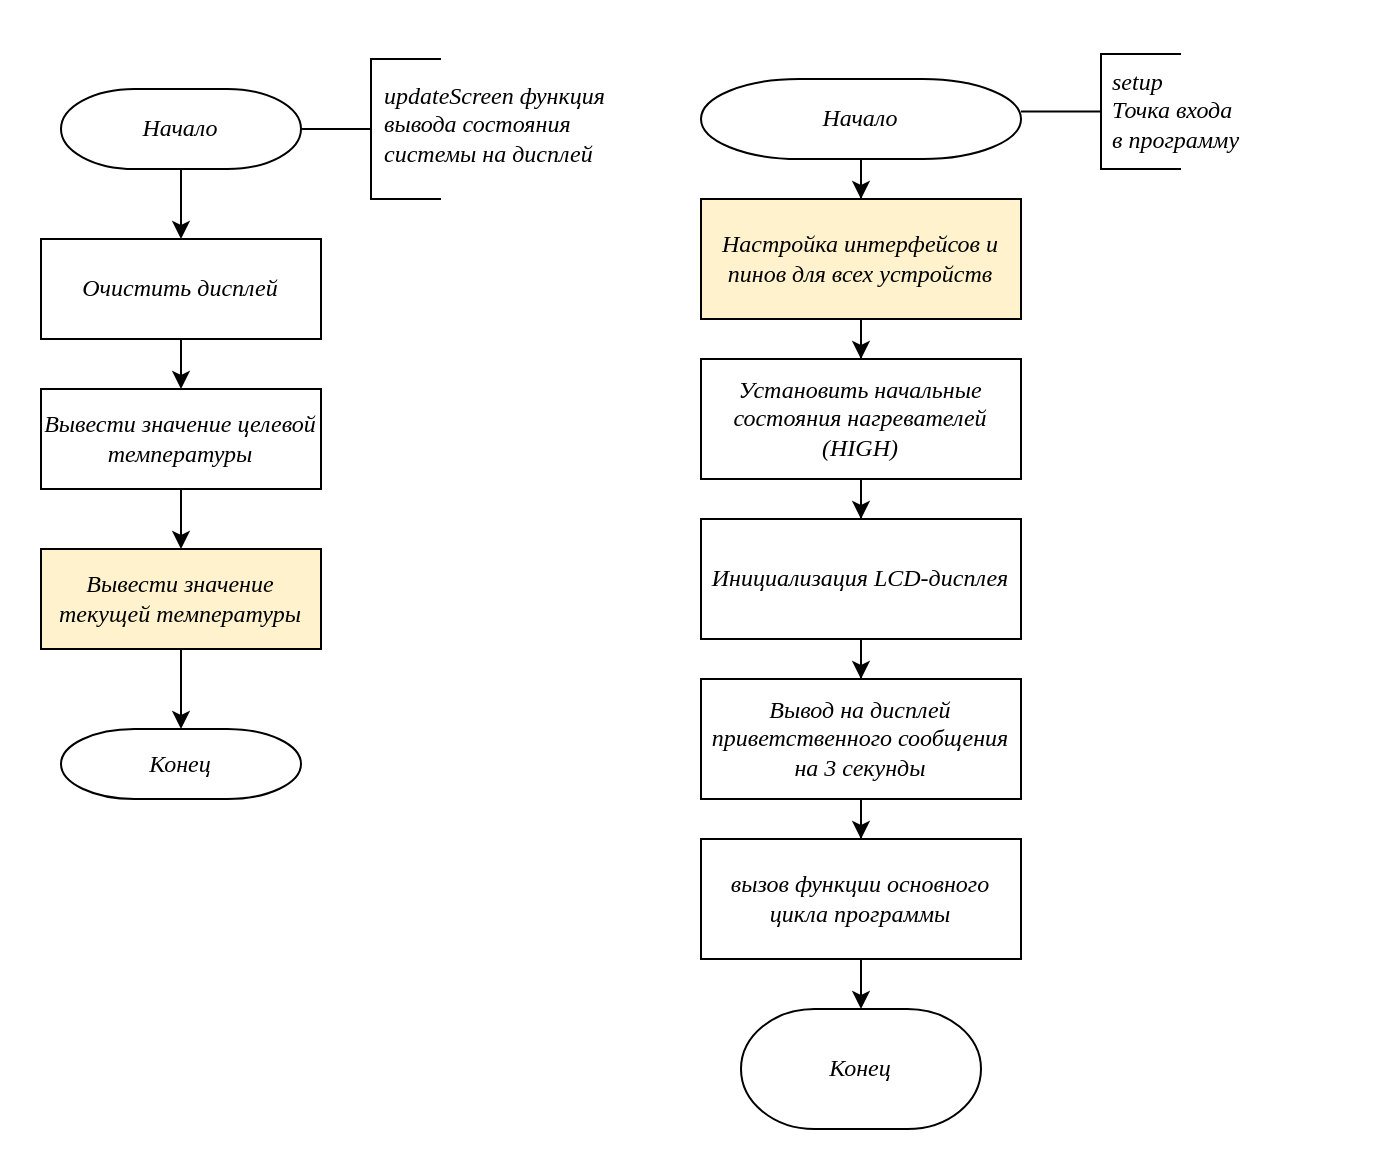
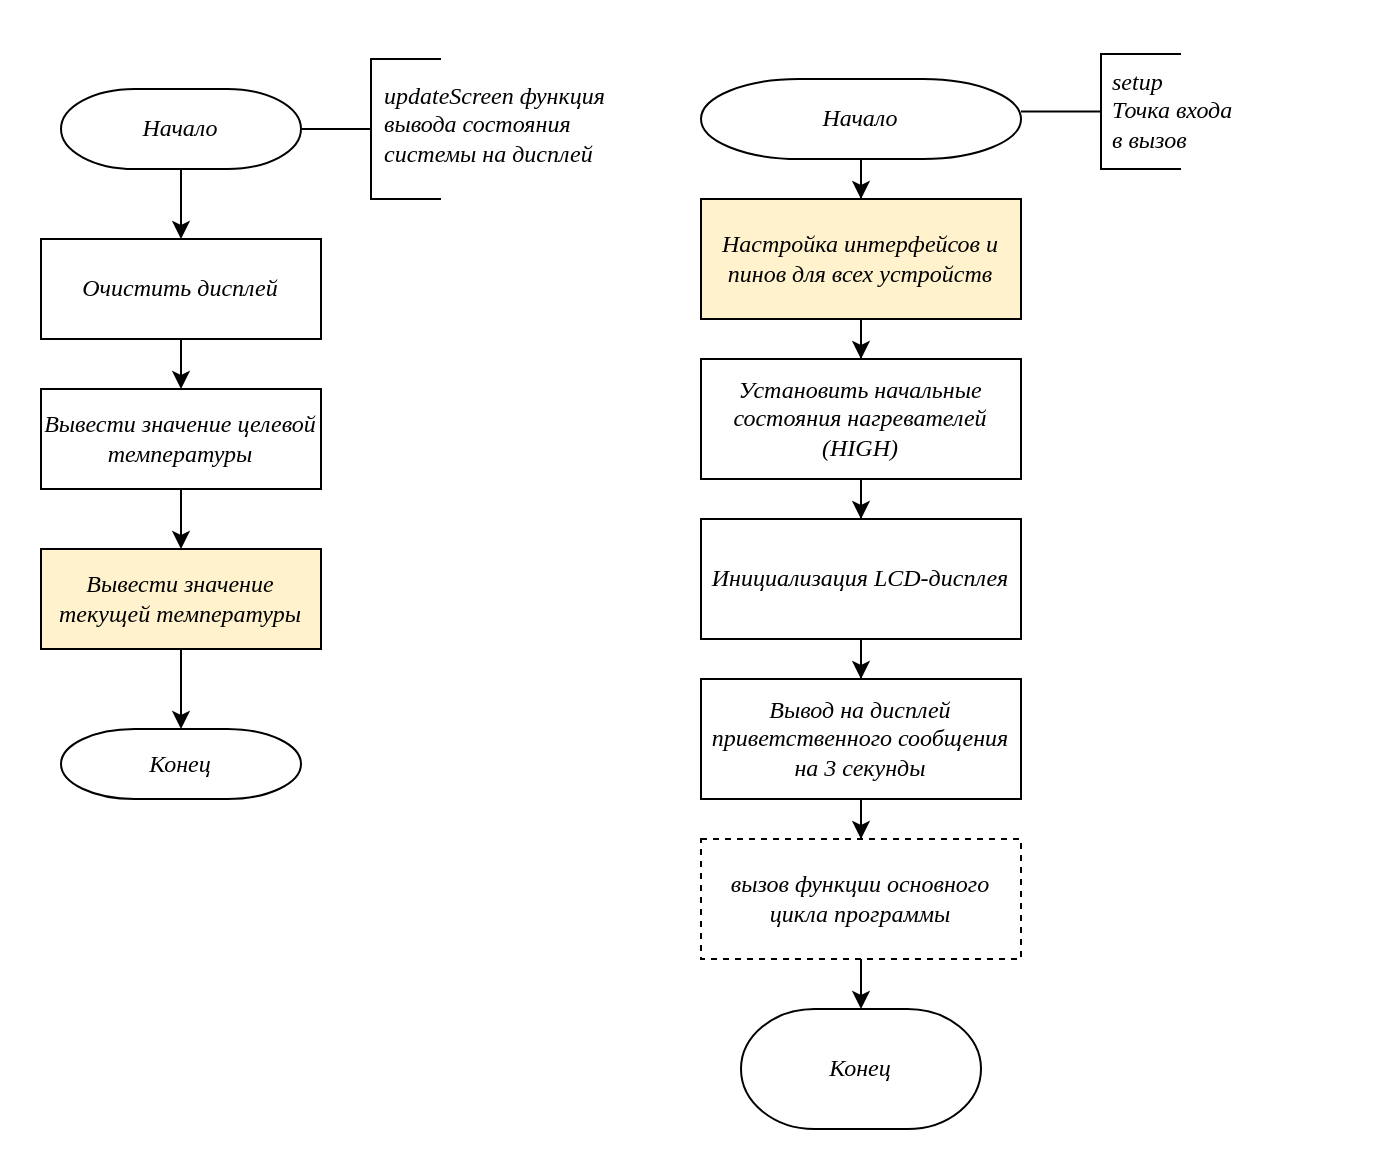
node "setup Точка входа в программу": label "setup Точка входа в программу" -> "setup Точка входа в вызов"
node "вызов функции основного цикла программы": style solid -> dashed
